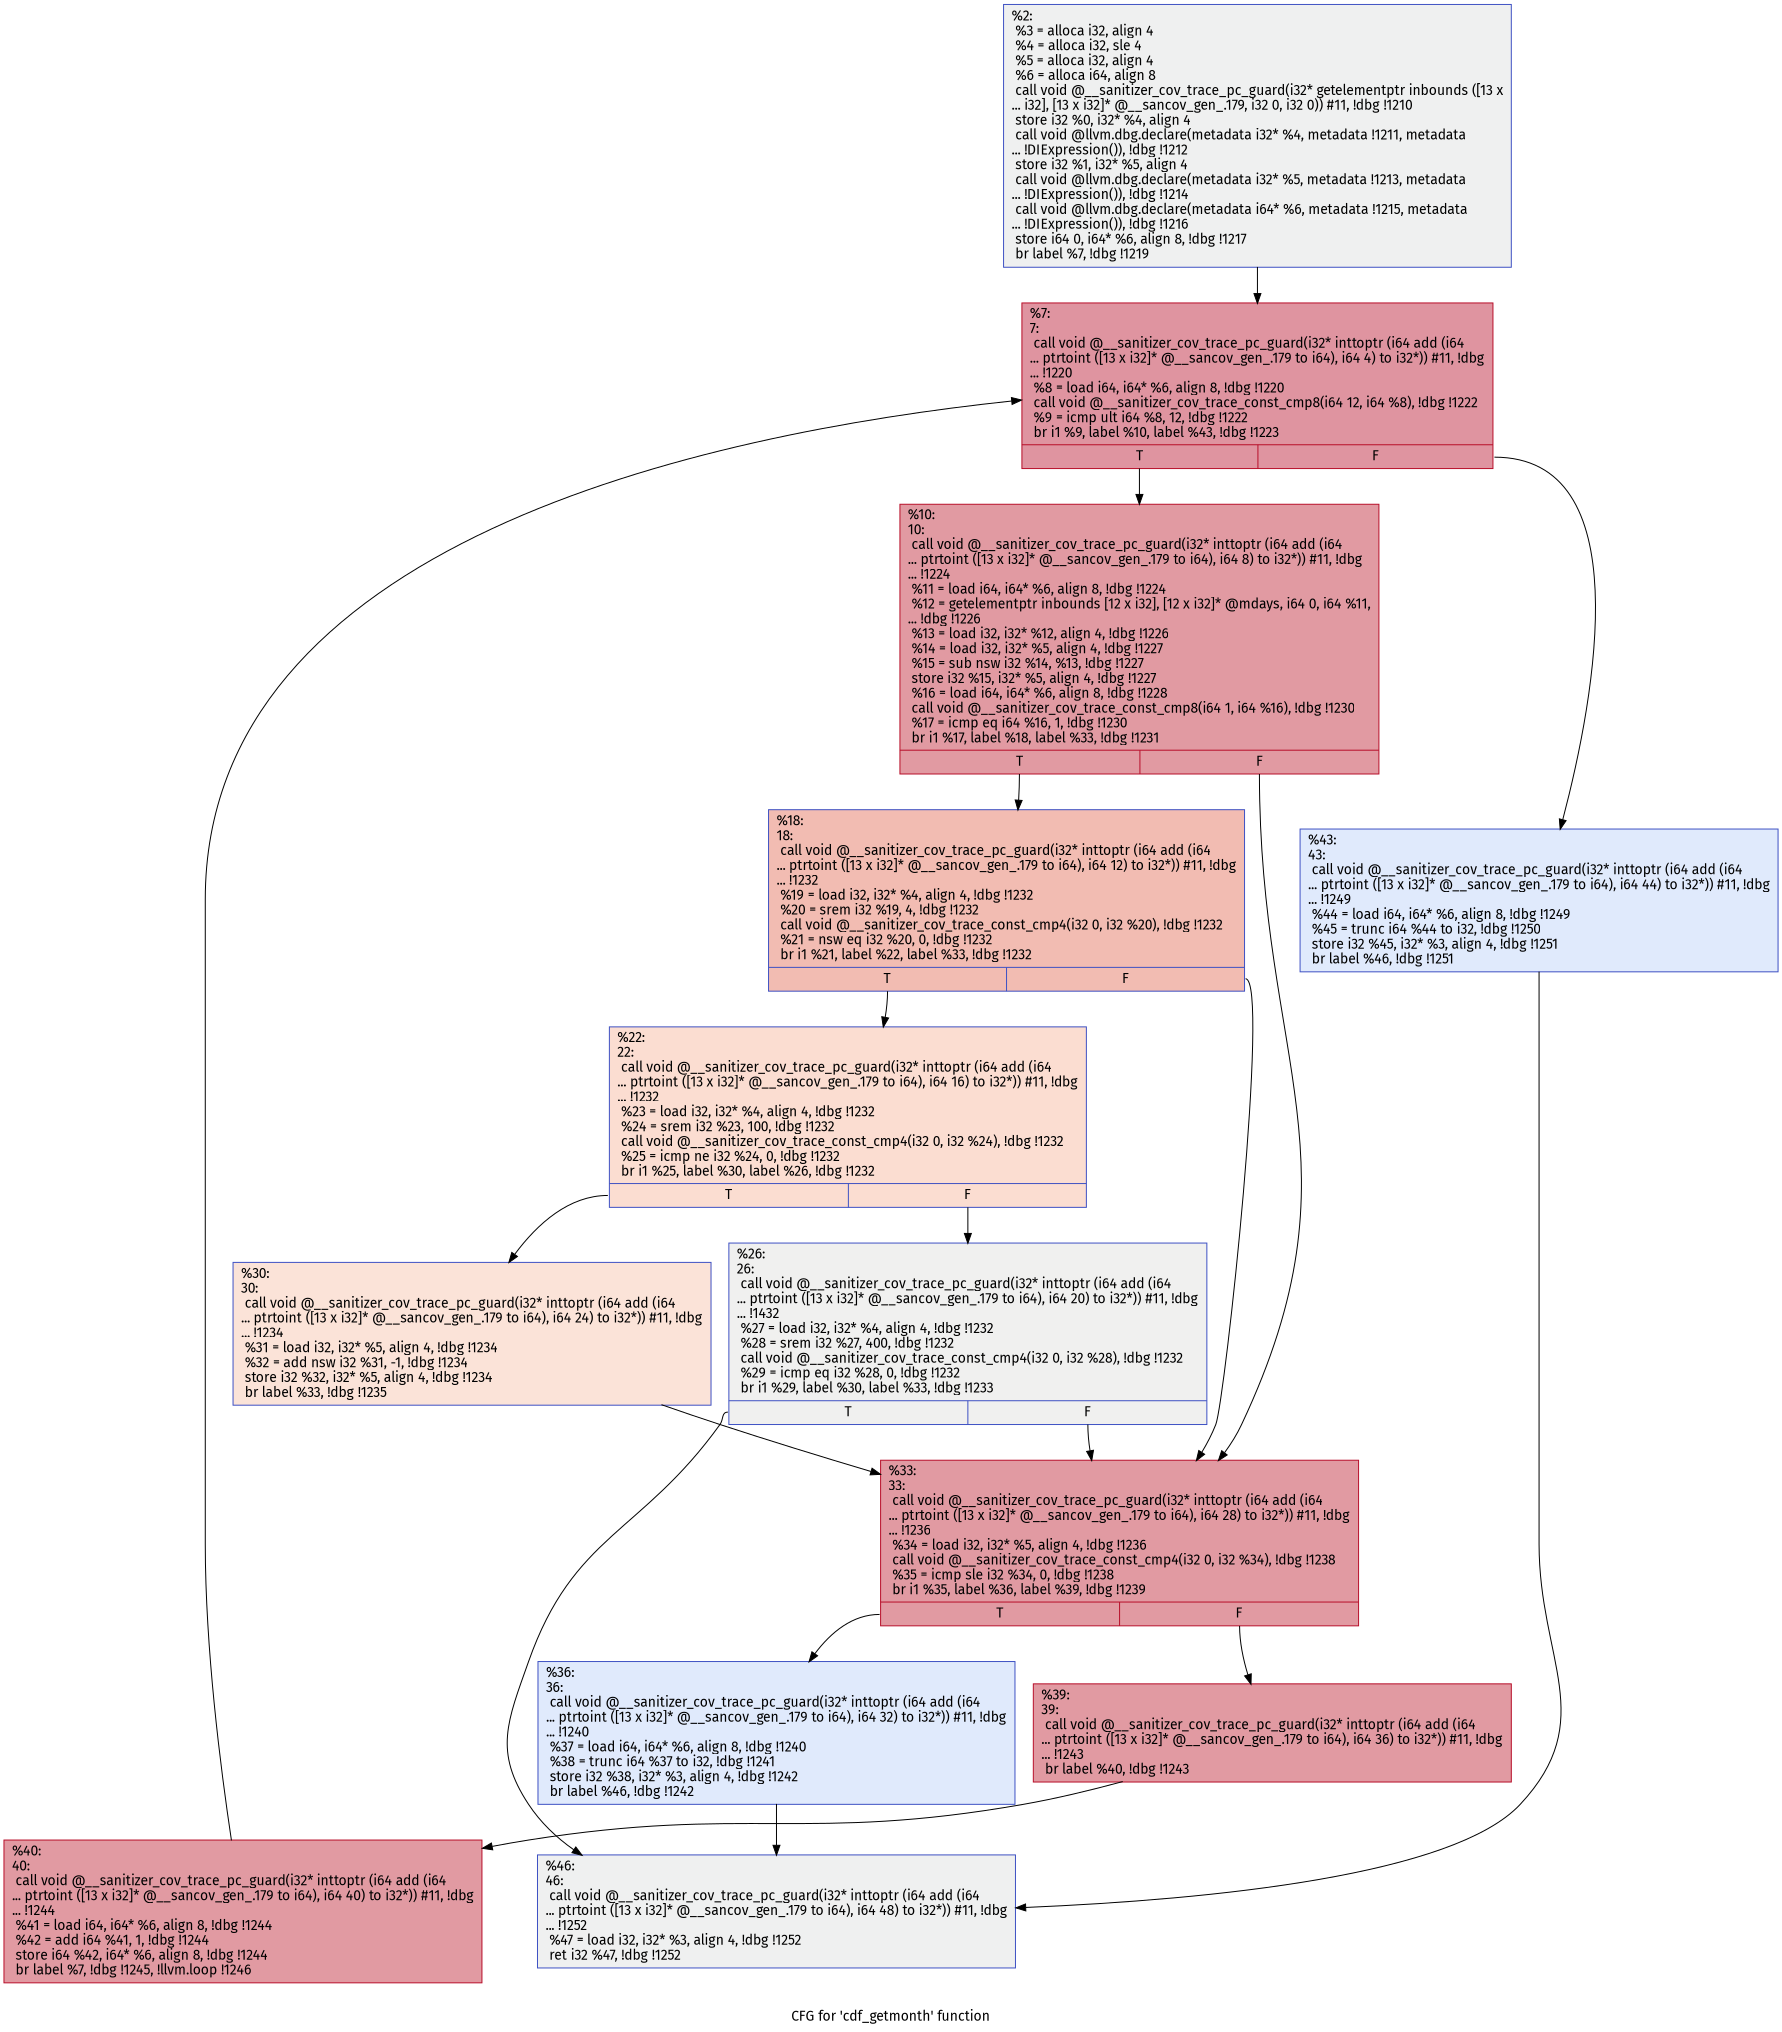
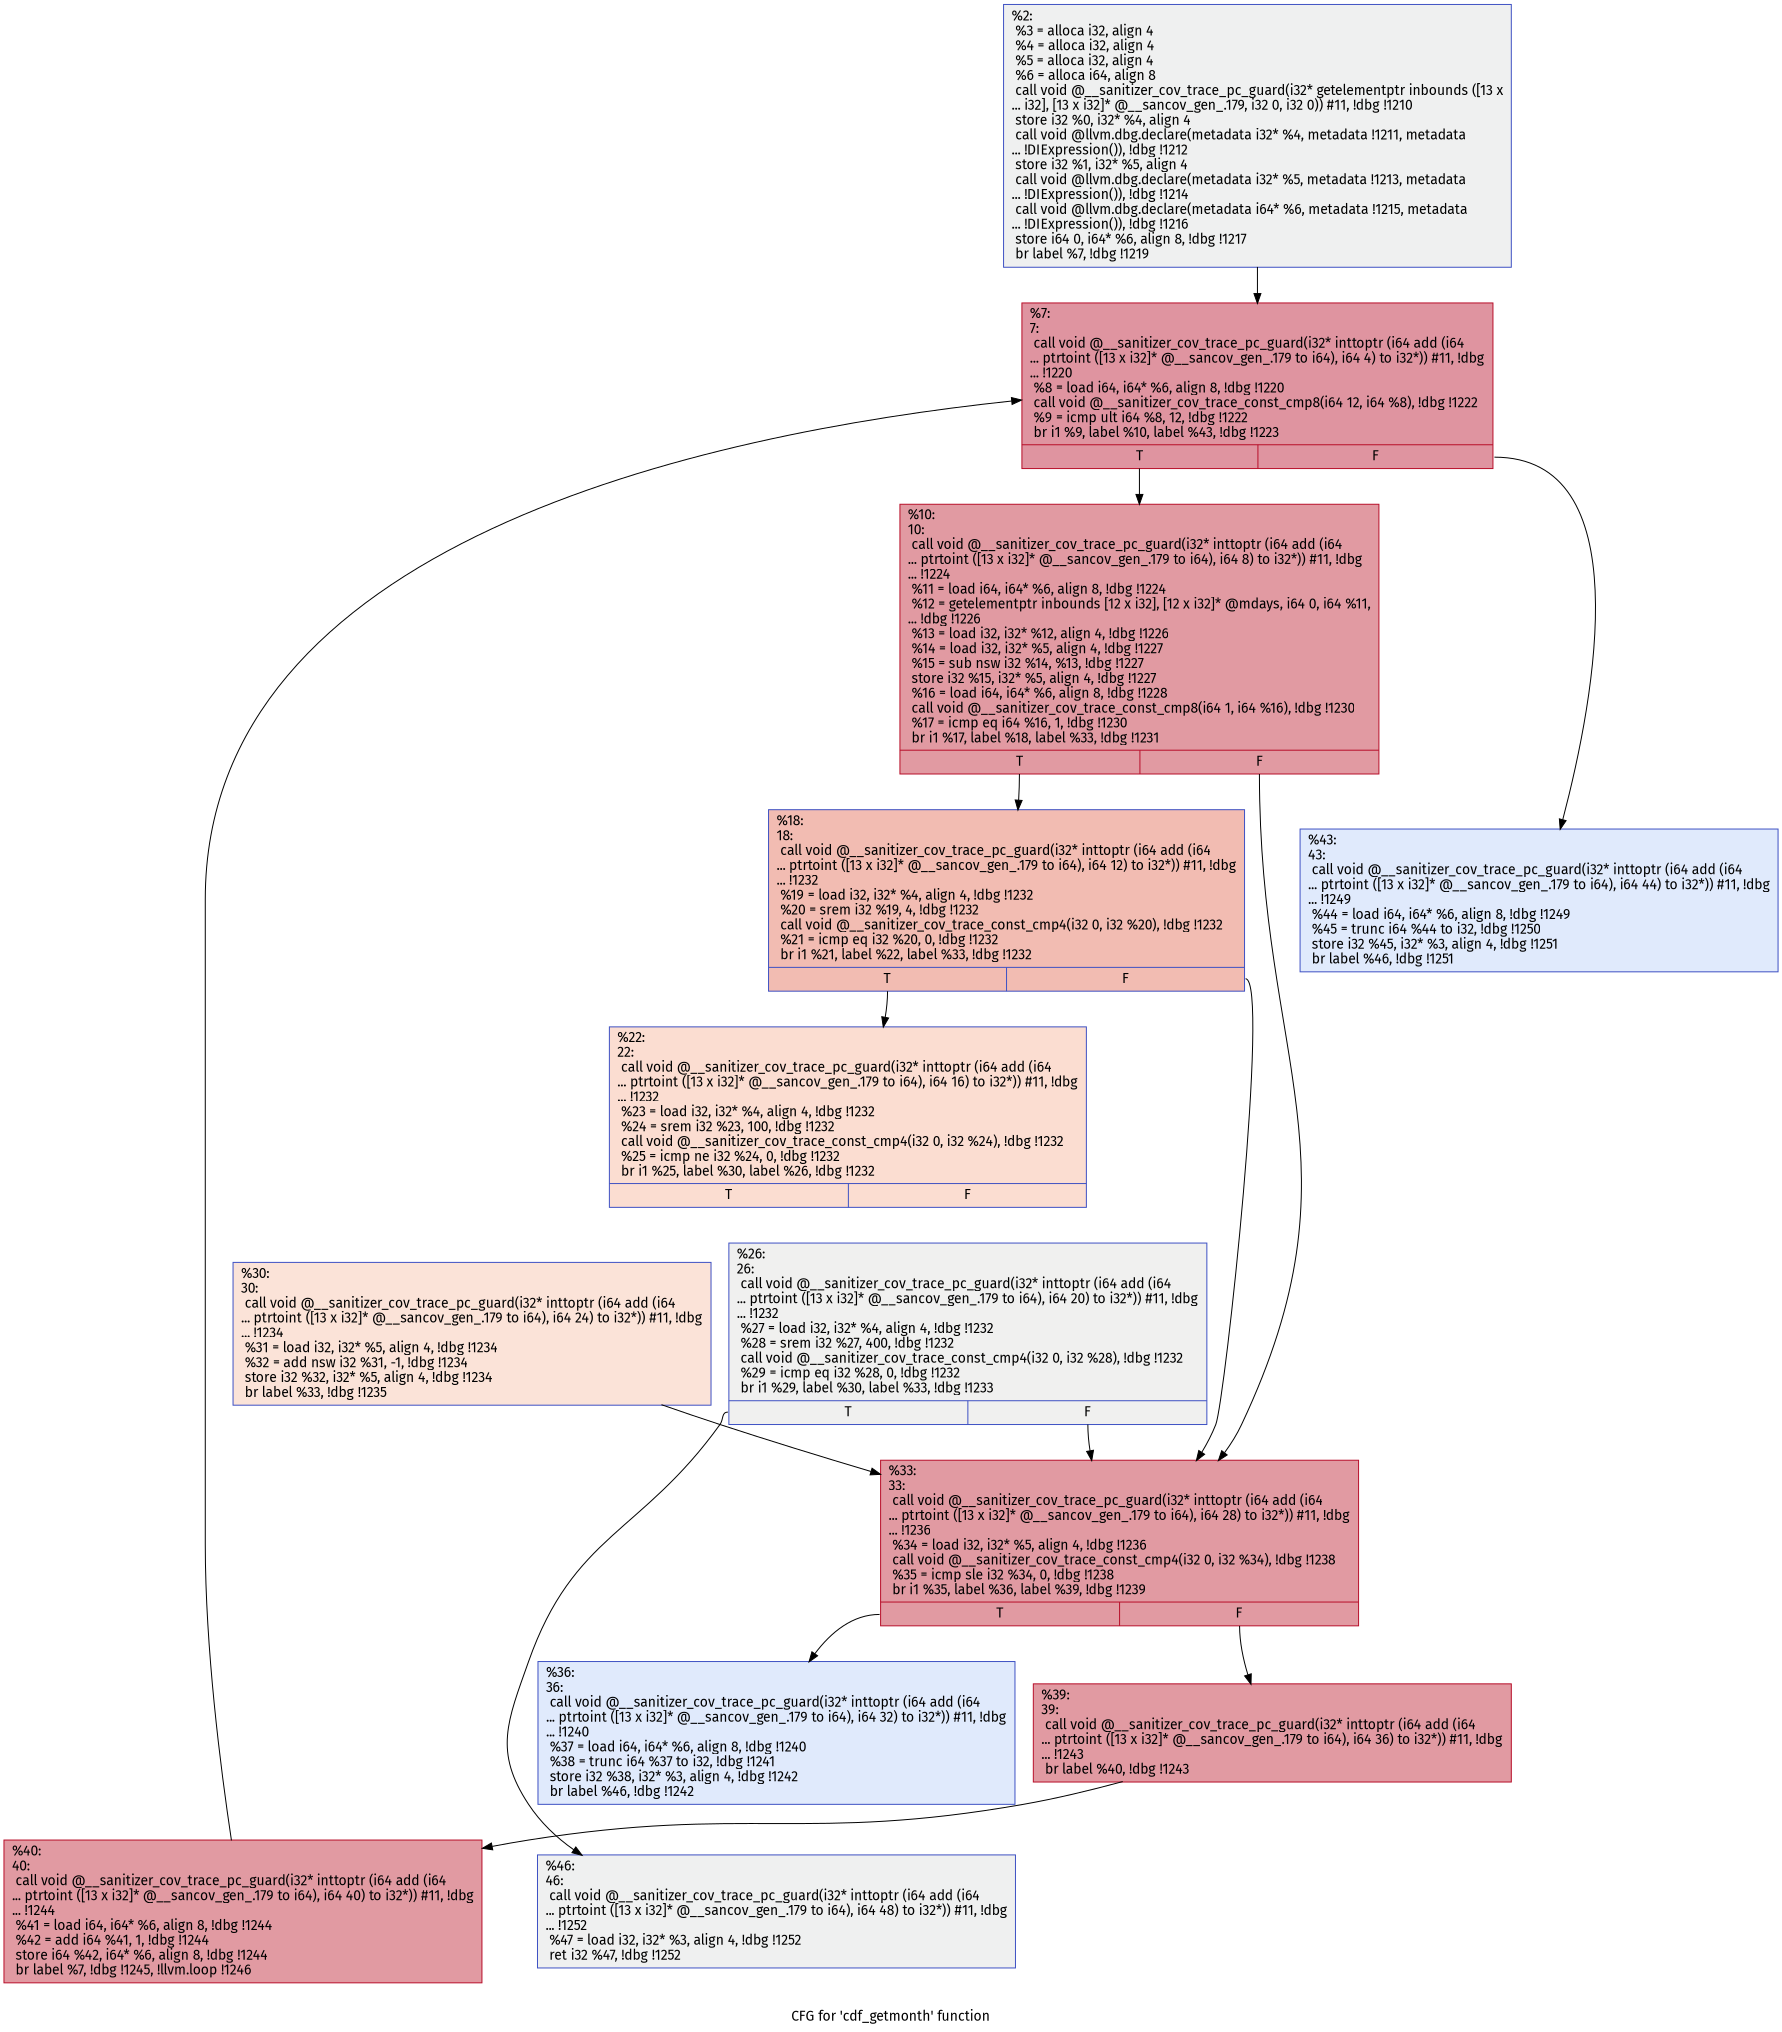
node "%2:": text "%4 = alloca i32, sle 4" -> "%4 = alloca i32, align 4"
node "%18:": text "%21 = nsw eq i32 %20, 0, !dbg !1232" -> "%21 = icmp eq i32 %20, 0, !dbg !1232"
edge "%22:" -> "%30:": removed
edge "%22:" -> "%26:": removed
node "%26:": text "... !1432" -> "... !1232"
edge "%43:" -> "%46:": removed
edge "%36:" -> "%46:": removed
